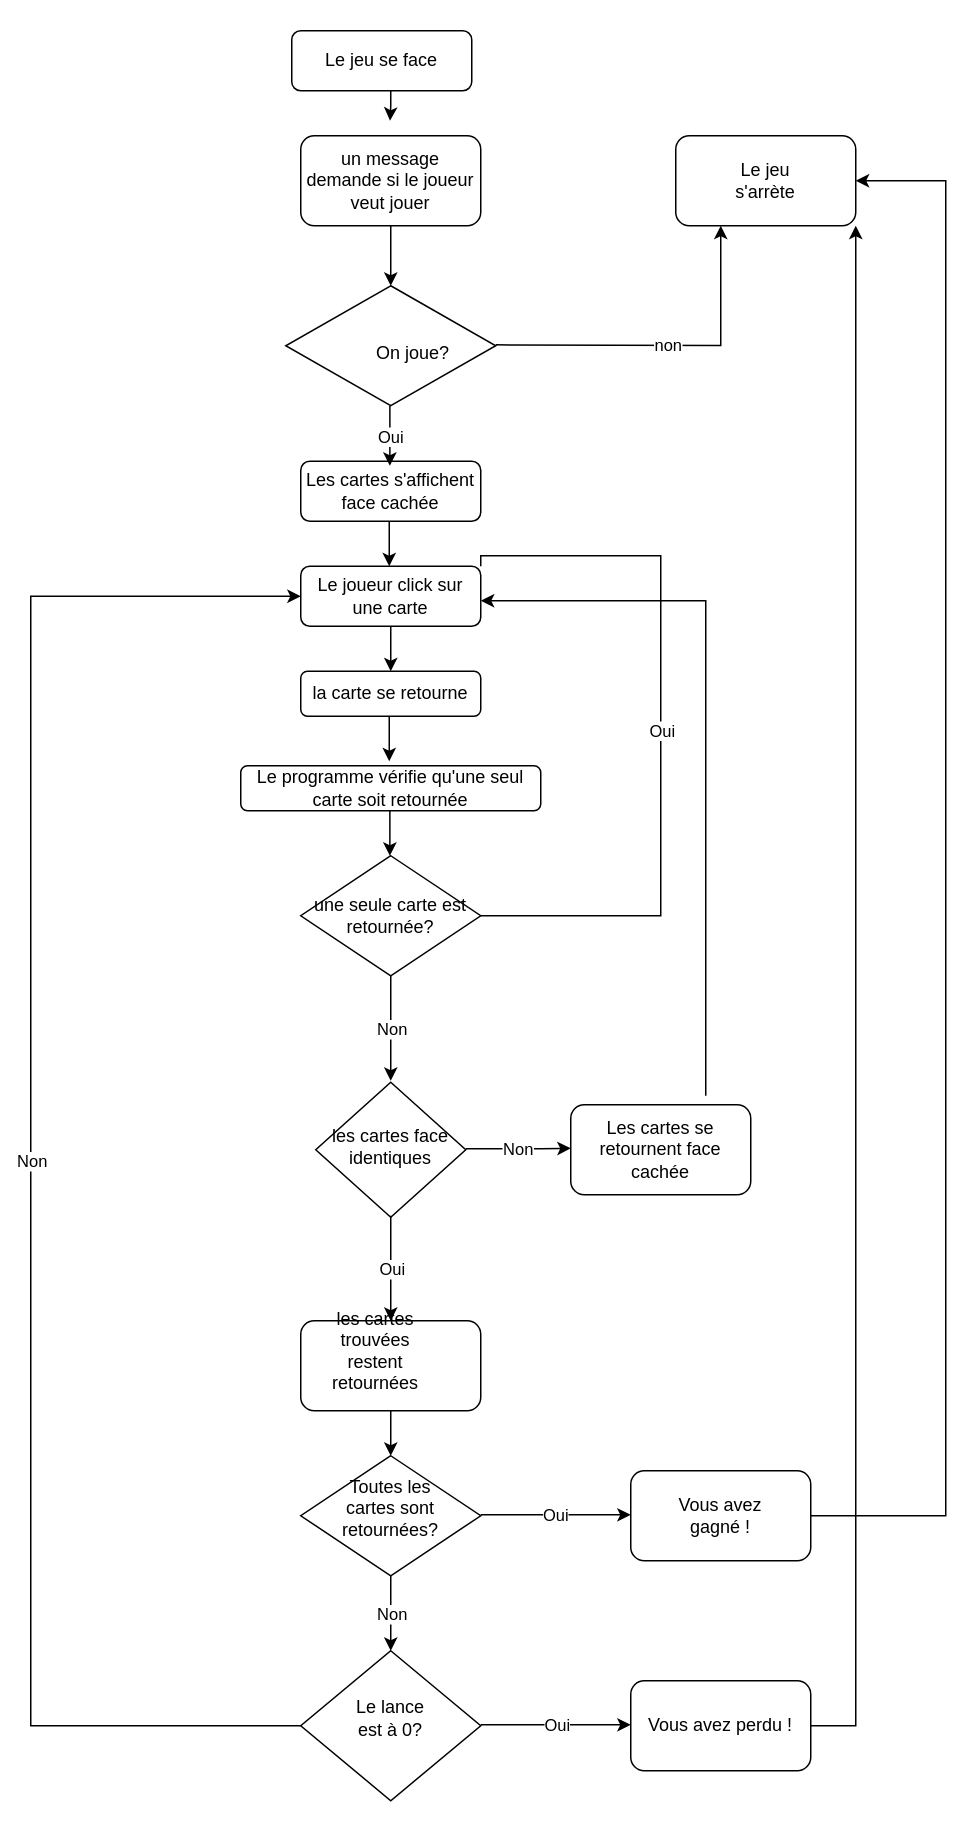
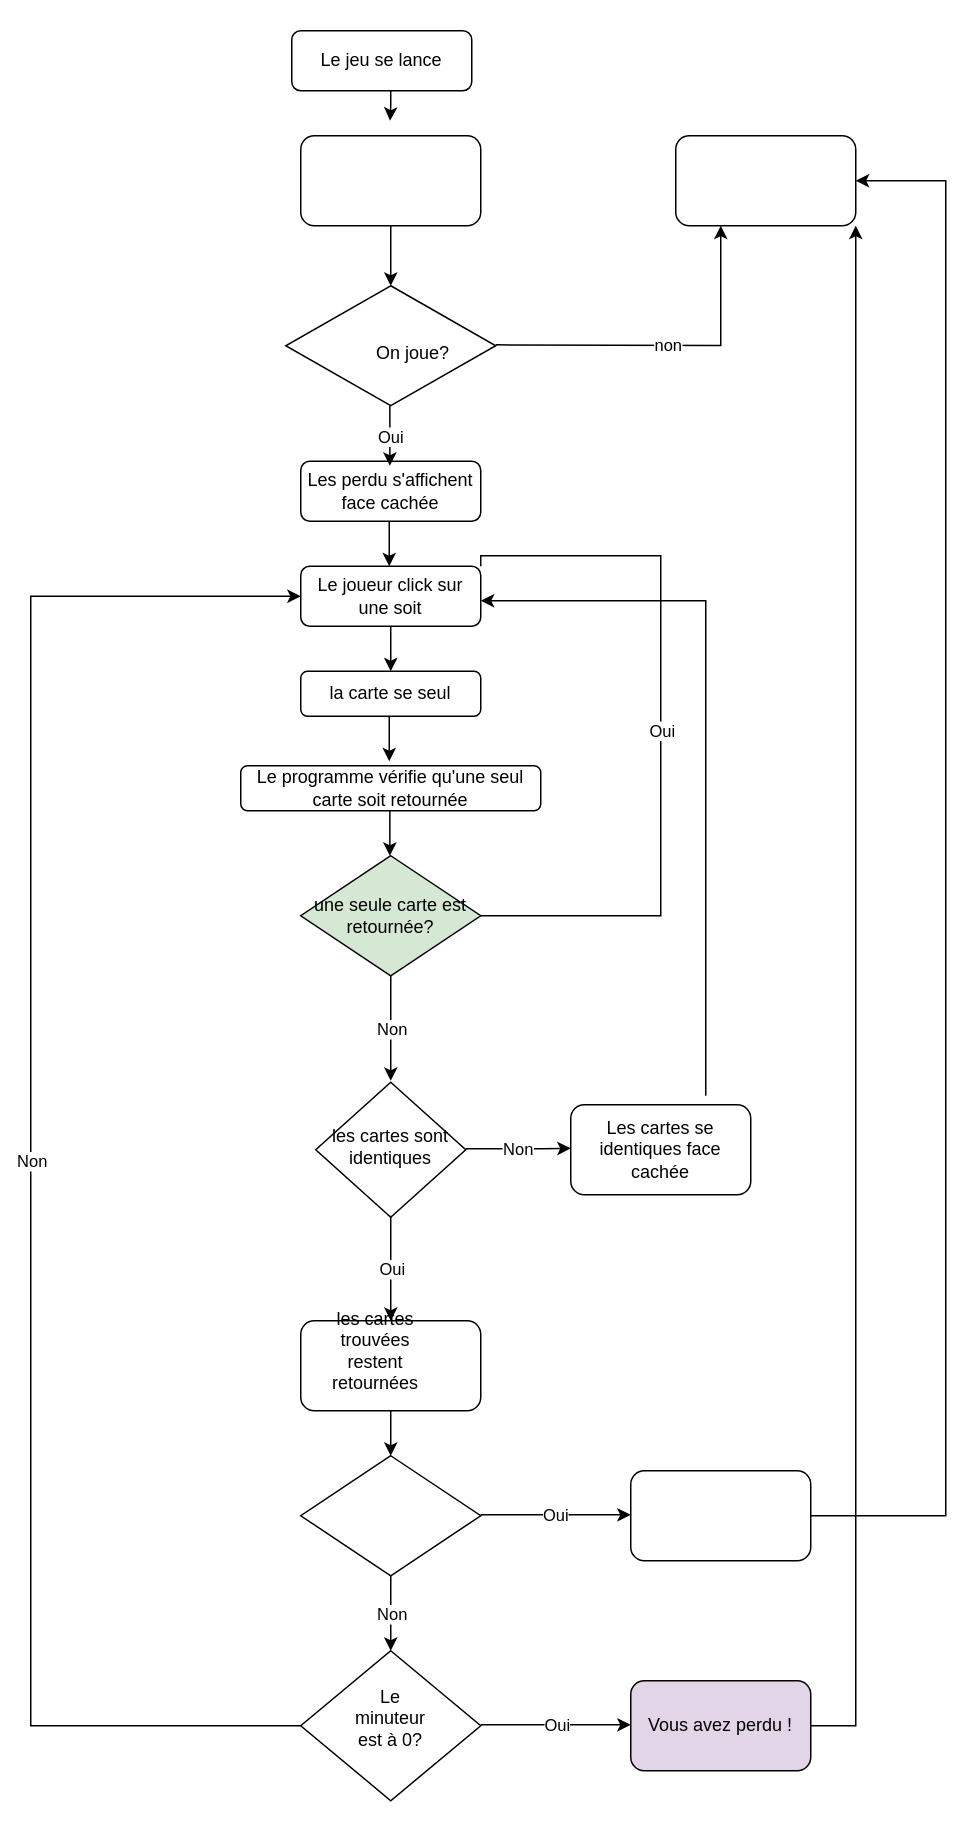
node "Le jeu se face": label "Le jeu se face" -> "Le jeu se lance"
node "un message demande si le joueur veut jouer": removed
node "Le jeu s'arrète": removed
node "Les cartes s'affichent face cachée": label "Les cartes s'affichent face cachée" -> "Les perdu s'affichent face cachée"
node "Le joueur click sur une carte": label "Le joueur click sur une carte" -> "Le joueur click sur une soit"
node "la carte se retourne": label "la carte se retourne" -> "la carte se seul"
node "une seule carte est retournée?": fillcolor #ffffff -> #d5e8d4
node "les cartes face identiques": label "les cartes face identiques" -> "les cartes sont identiques"
node "Les cartes se retournent face cachée": label "Les cartes se retournent face cachée" -> "Les cartes se identiques face cachée"
node "Toutes les cartes sont retournées?": removed
node "Vous avez gagné !": removed
node "Le lance est à 0?": label "Le lance est à 0?" -> "Le minuteur est à 0?"
node "Vous avez perdu !": fillcolor #ffffff -> #e1d5e7
